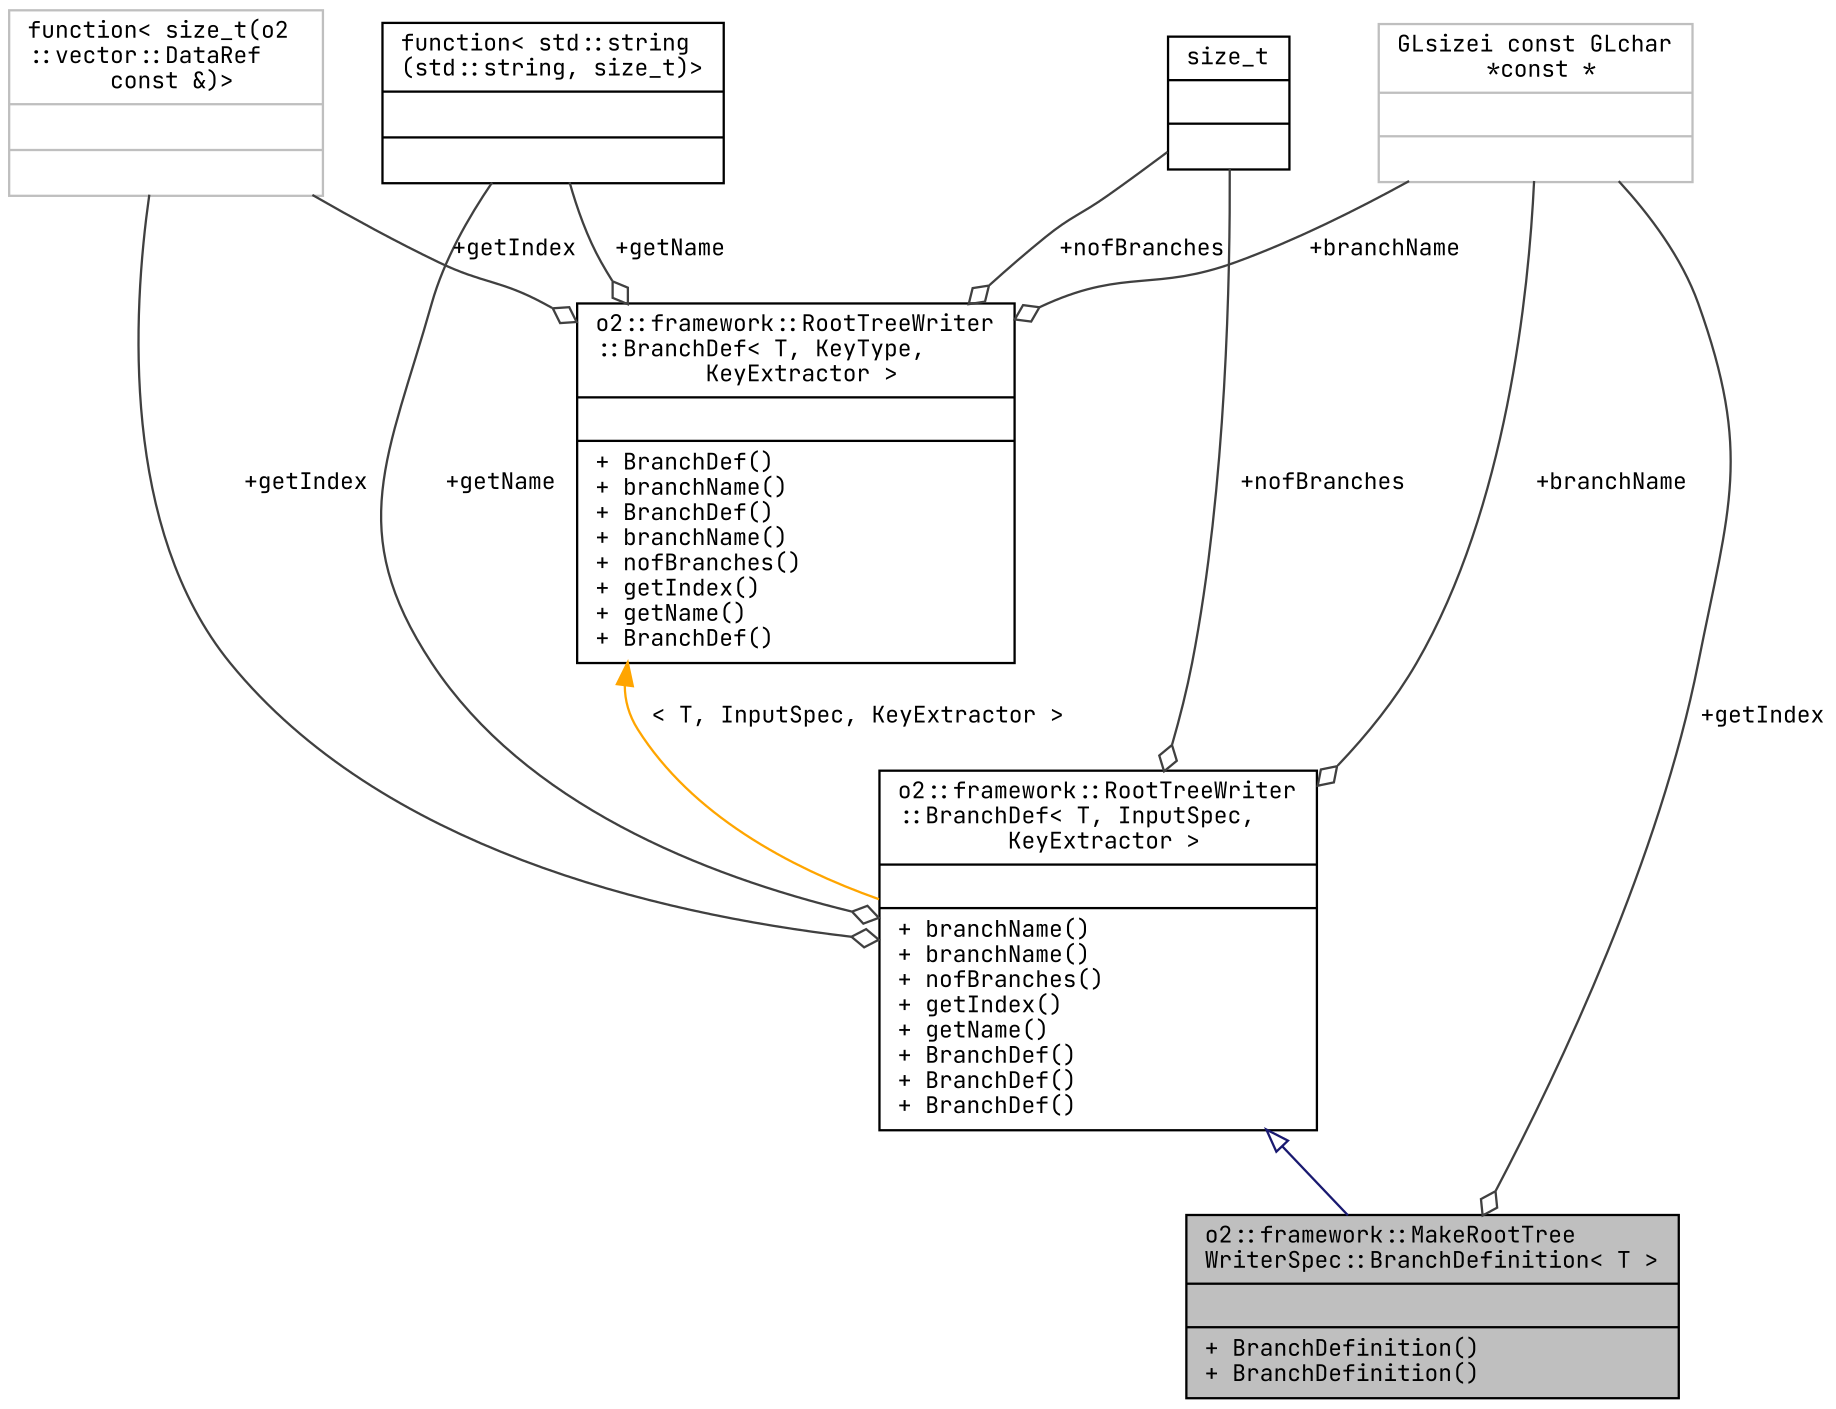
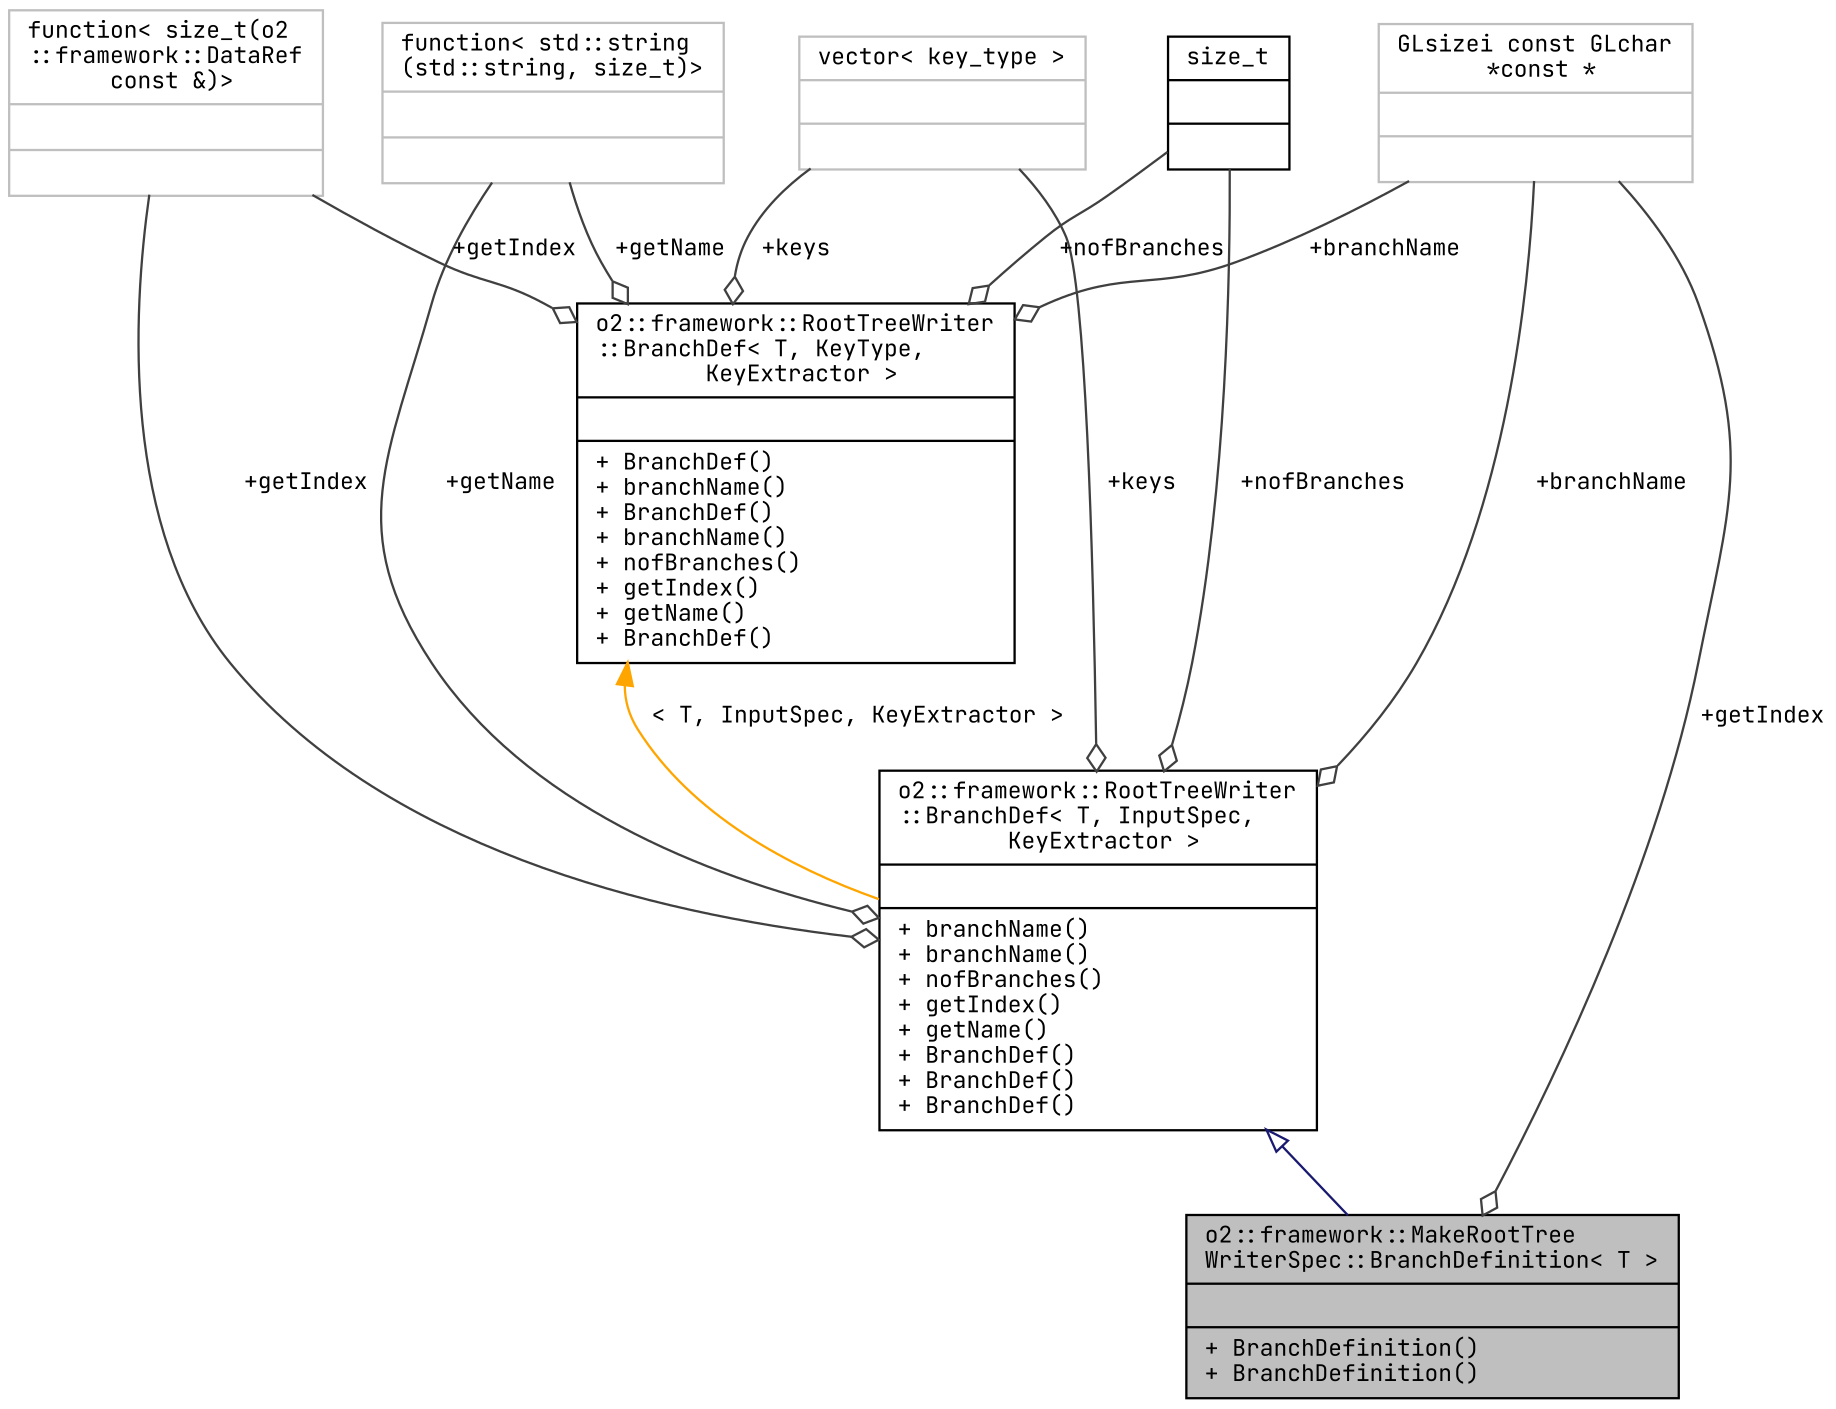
node "function< size_t(o2": text "::vector::DataRef" -> "::framework::DataRef"
node "function< std::string": color black -> grey75
node "vector< key_type >": added
